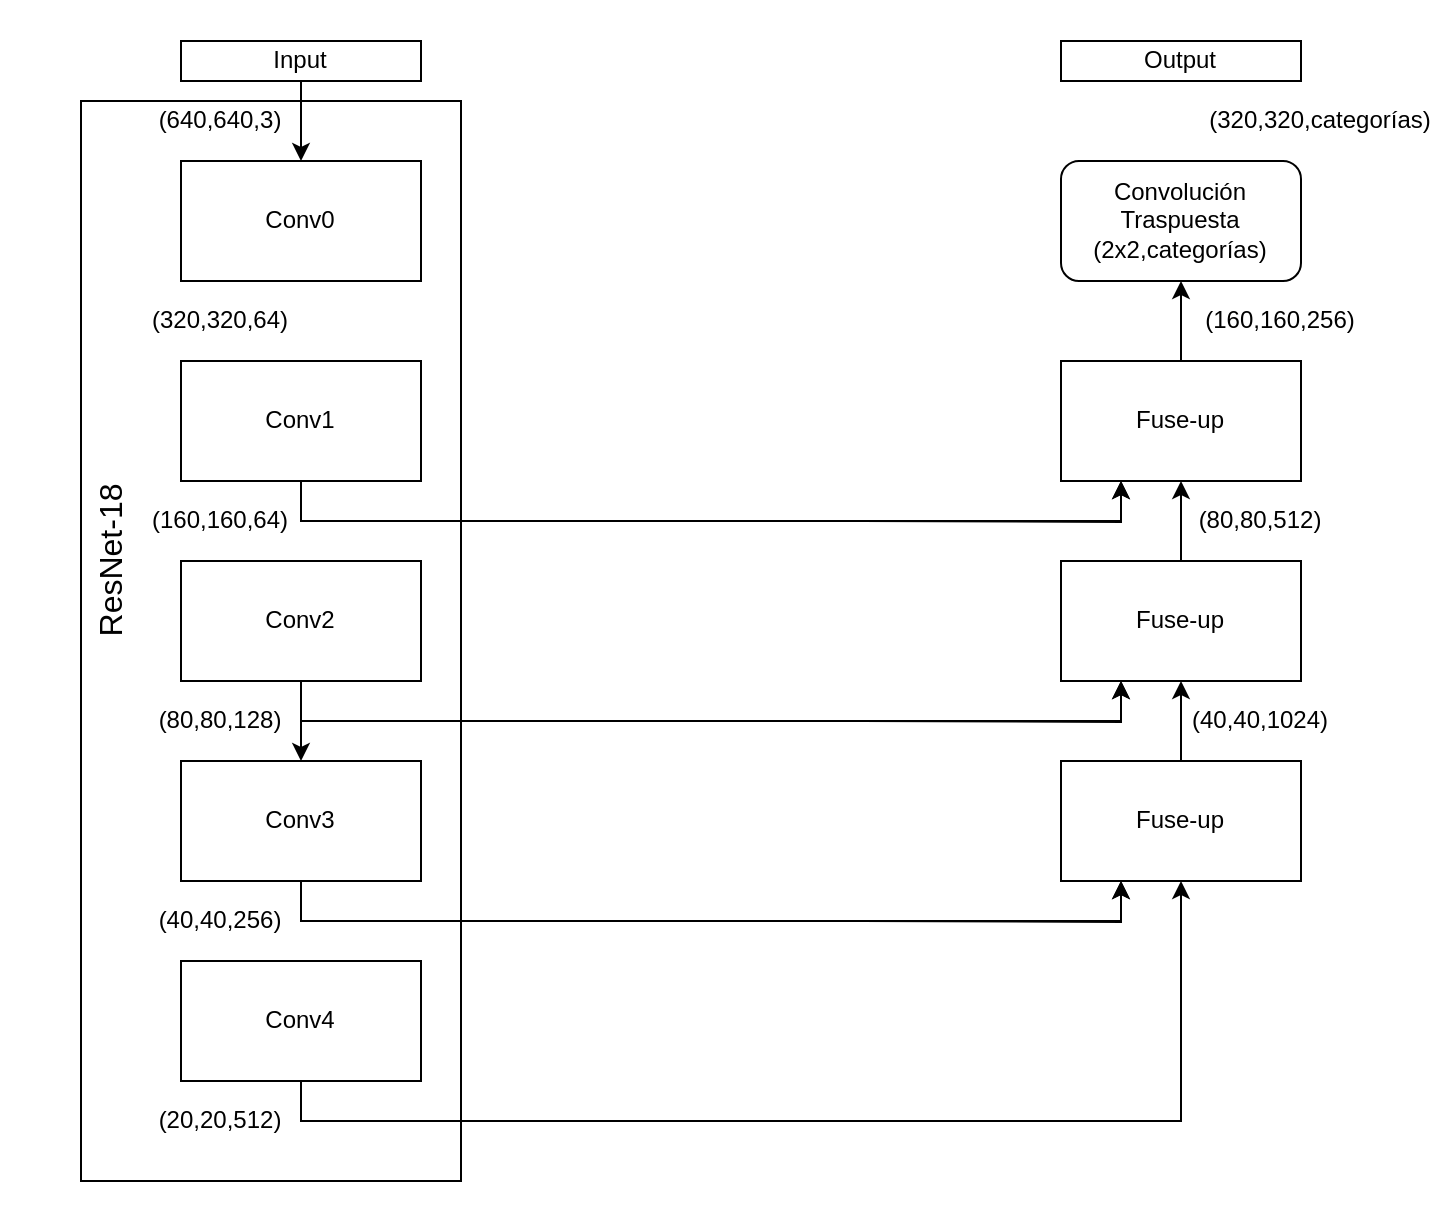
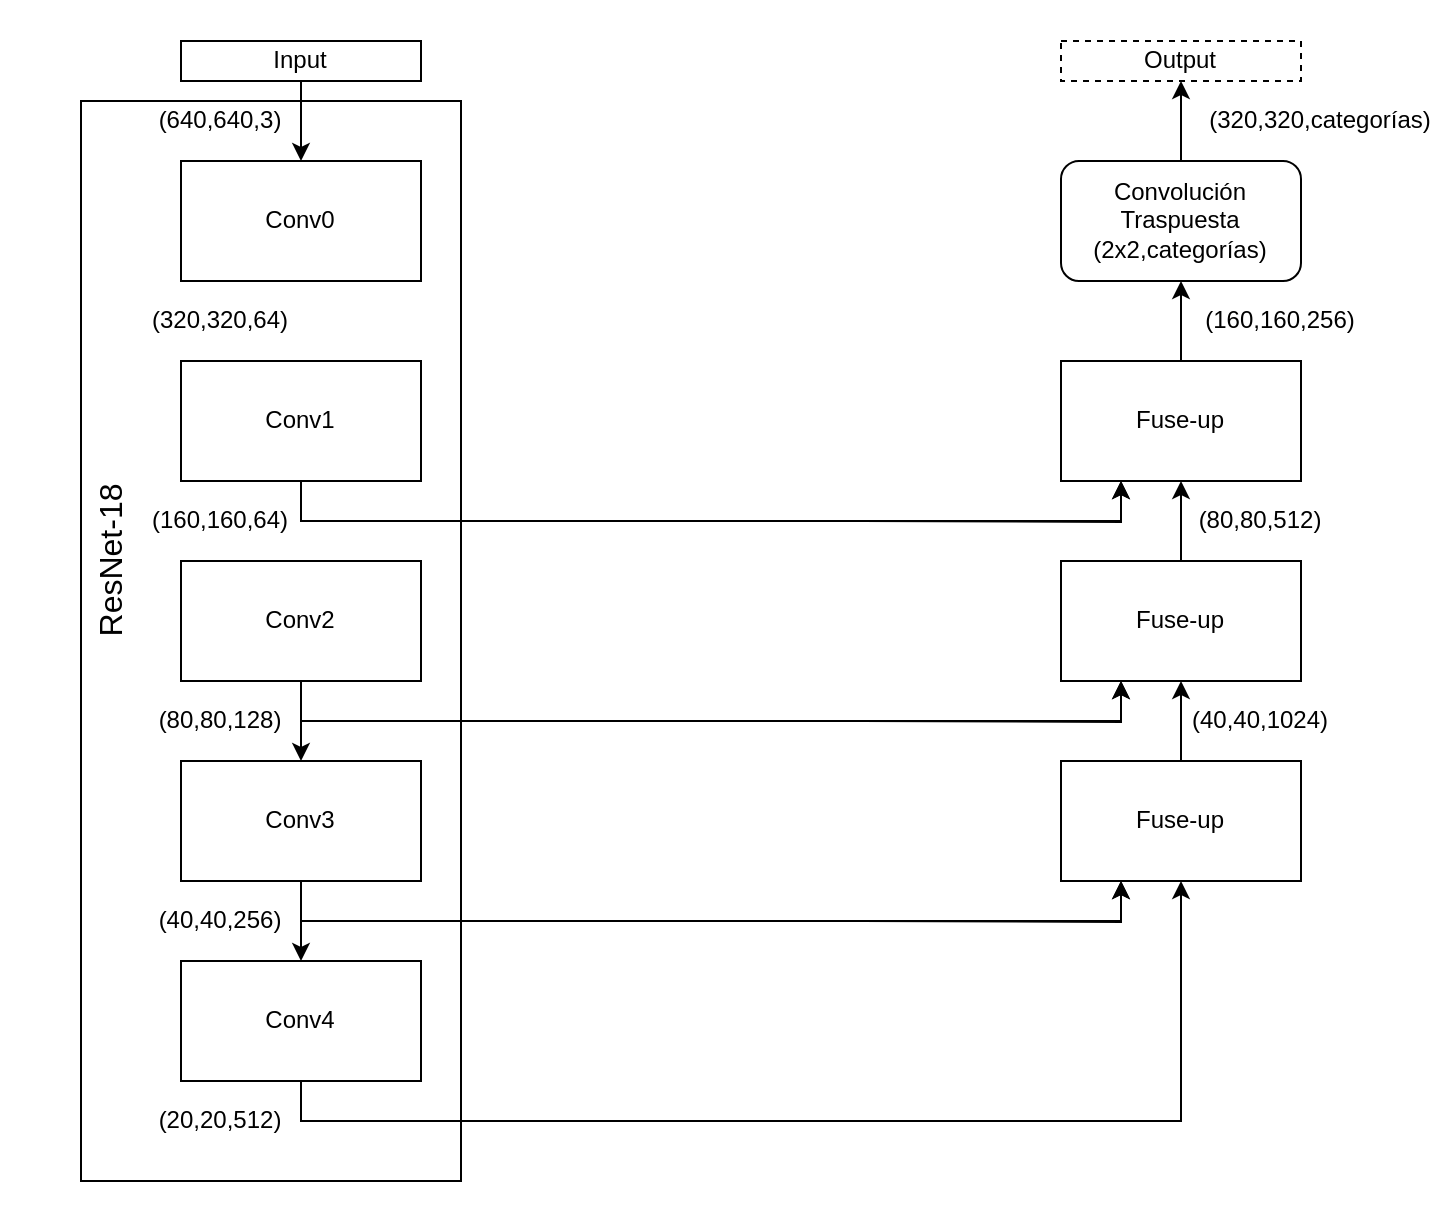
node "Output": style solid -> dashed
edge "Convolución Traspuesta (2x2,categorías)" -> "Output": added
edge "Conv3" -> "Conv4": added
